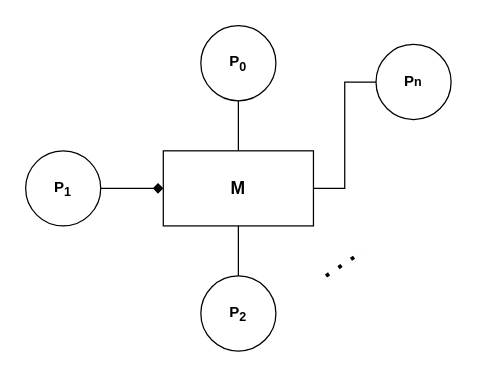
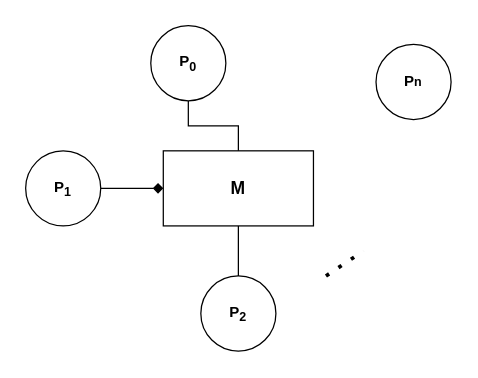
node "P0": moved (238, 63) -> (188, 63)
edge "Pn" -- "M": removed
